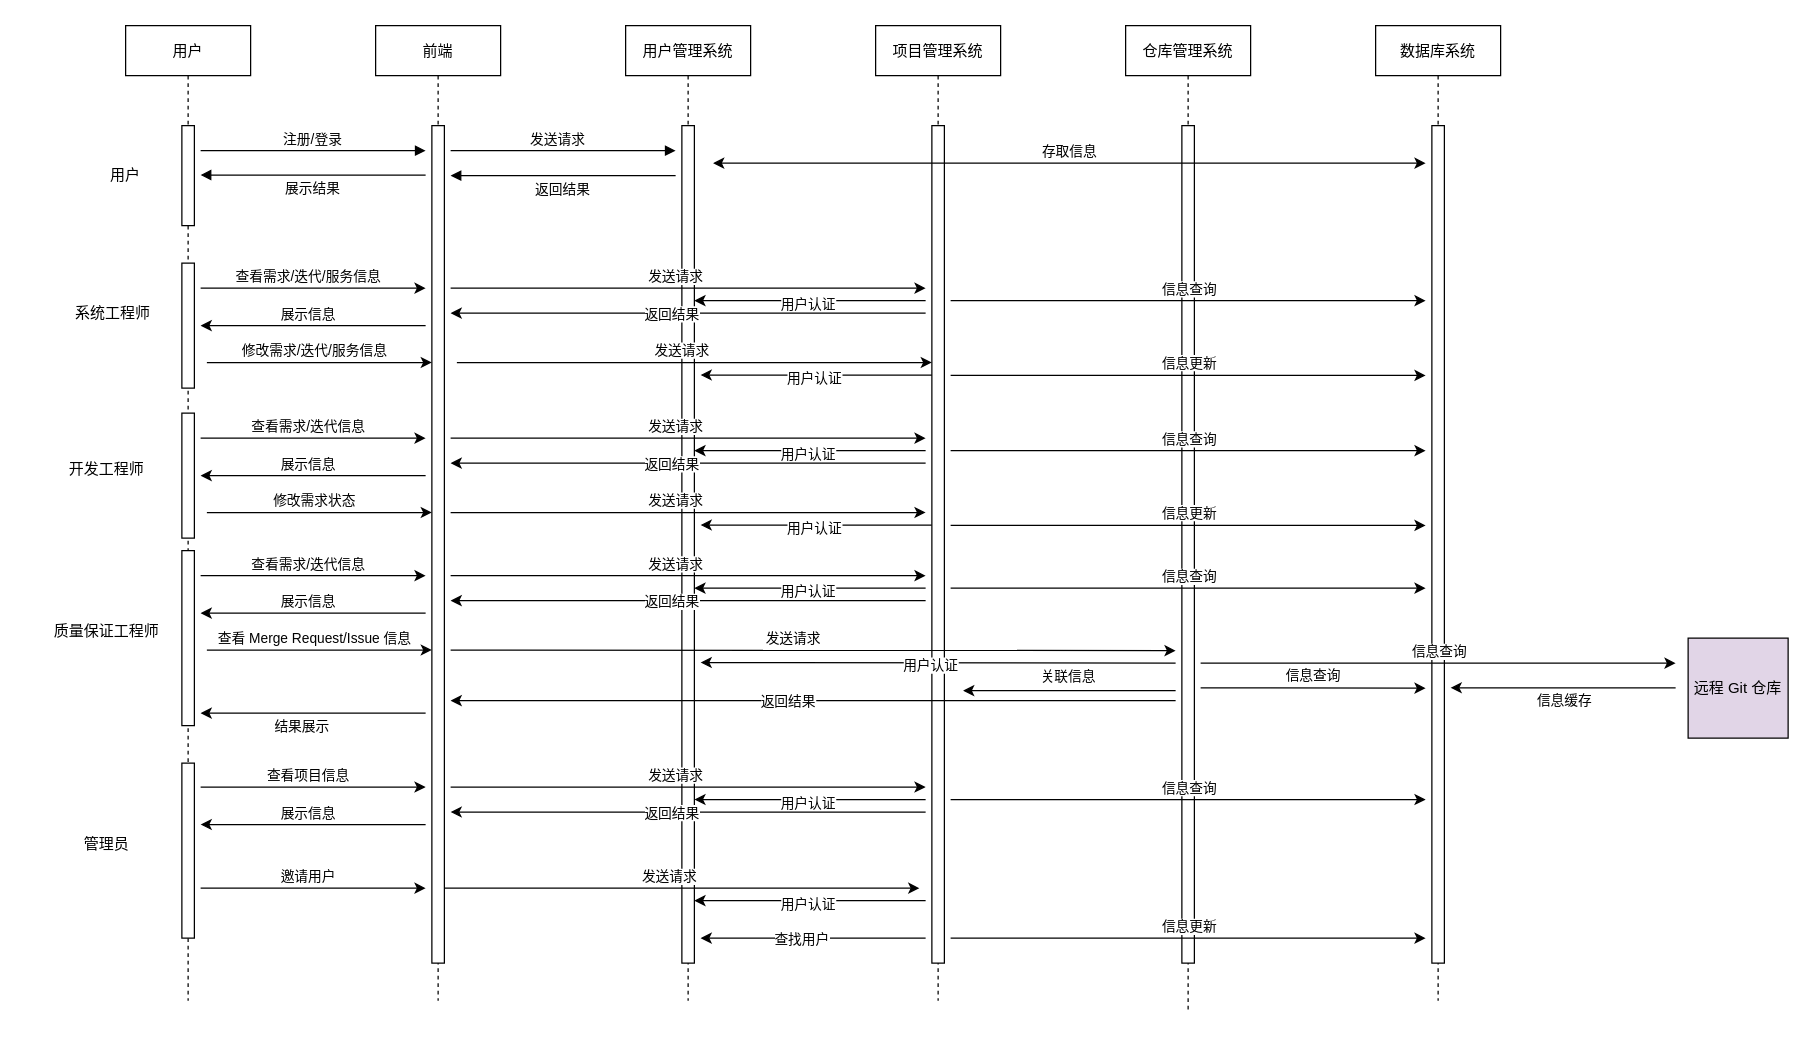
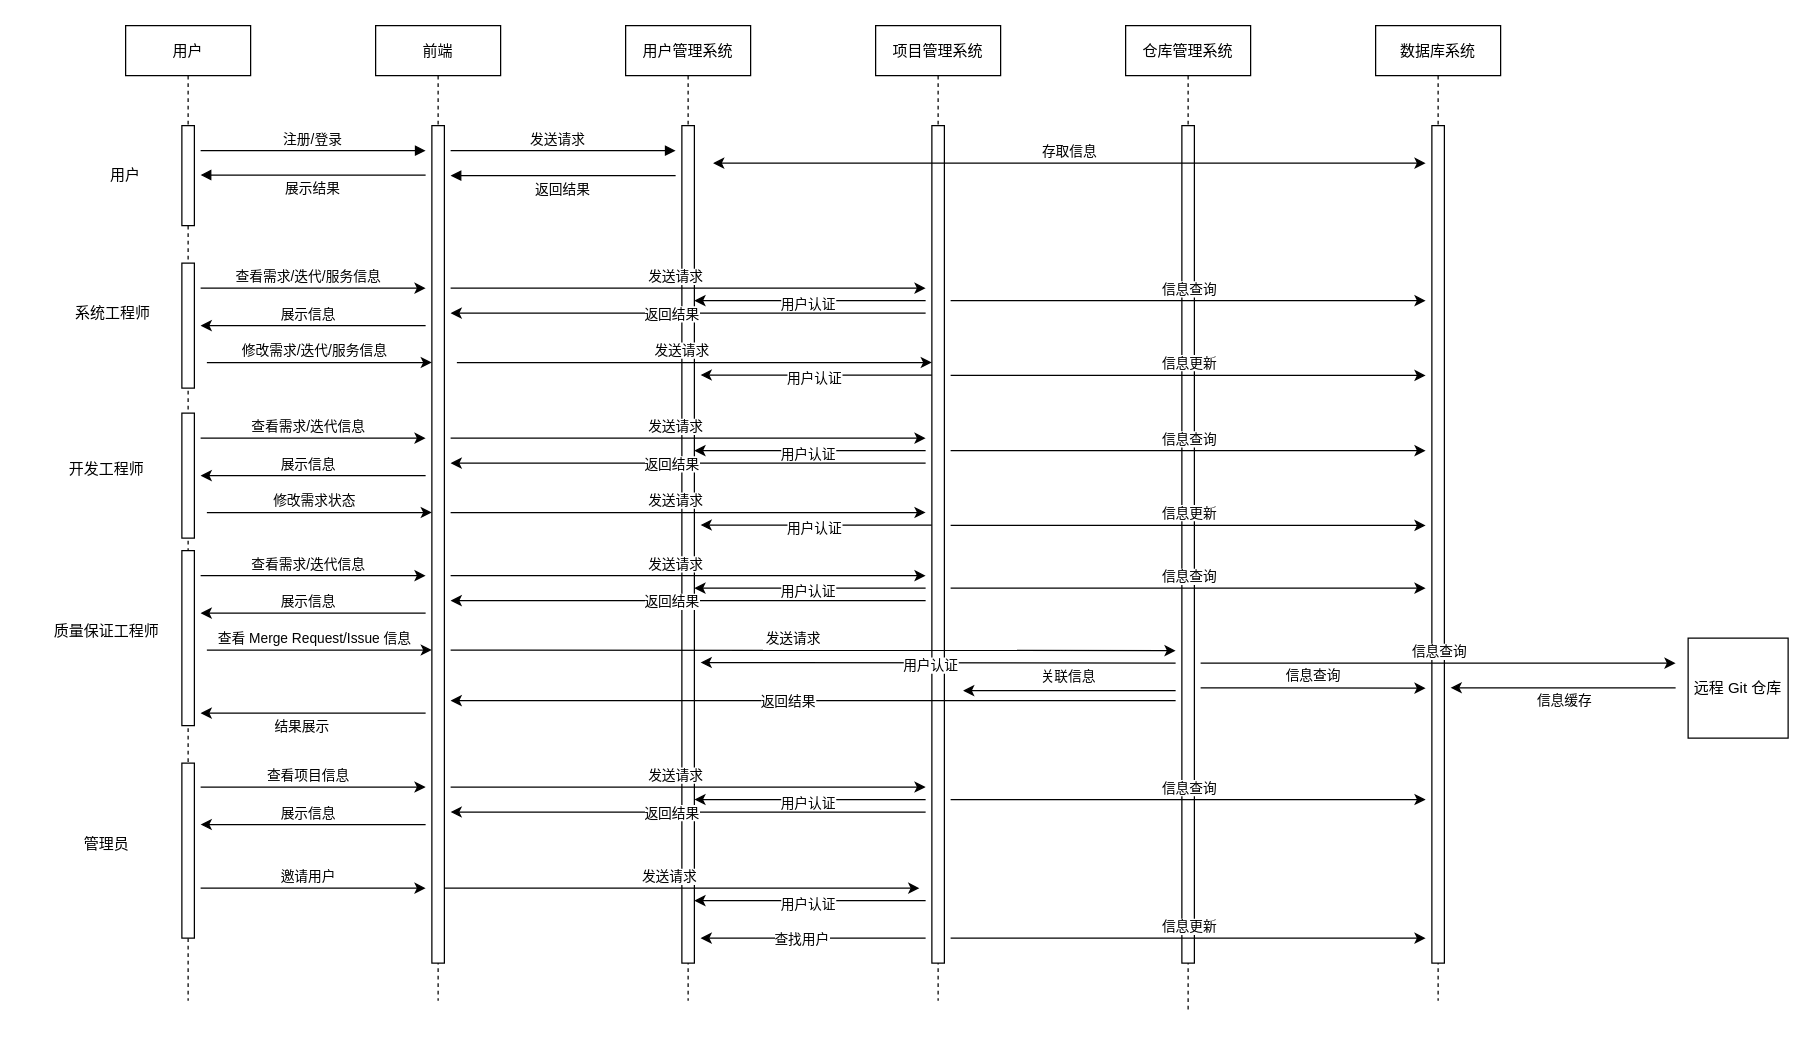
node "远程 Git 仓库": fillcolor #e1d5e7 -> #ffffff
